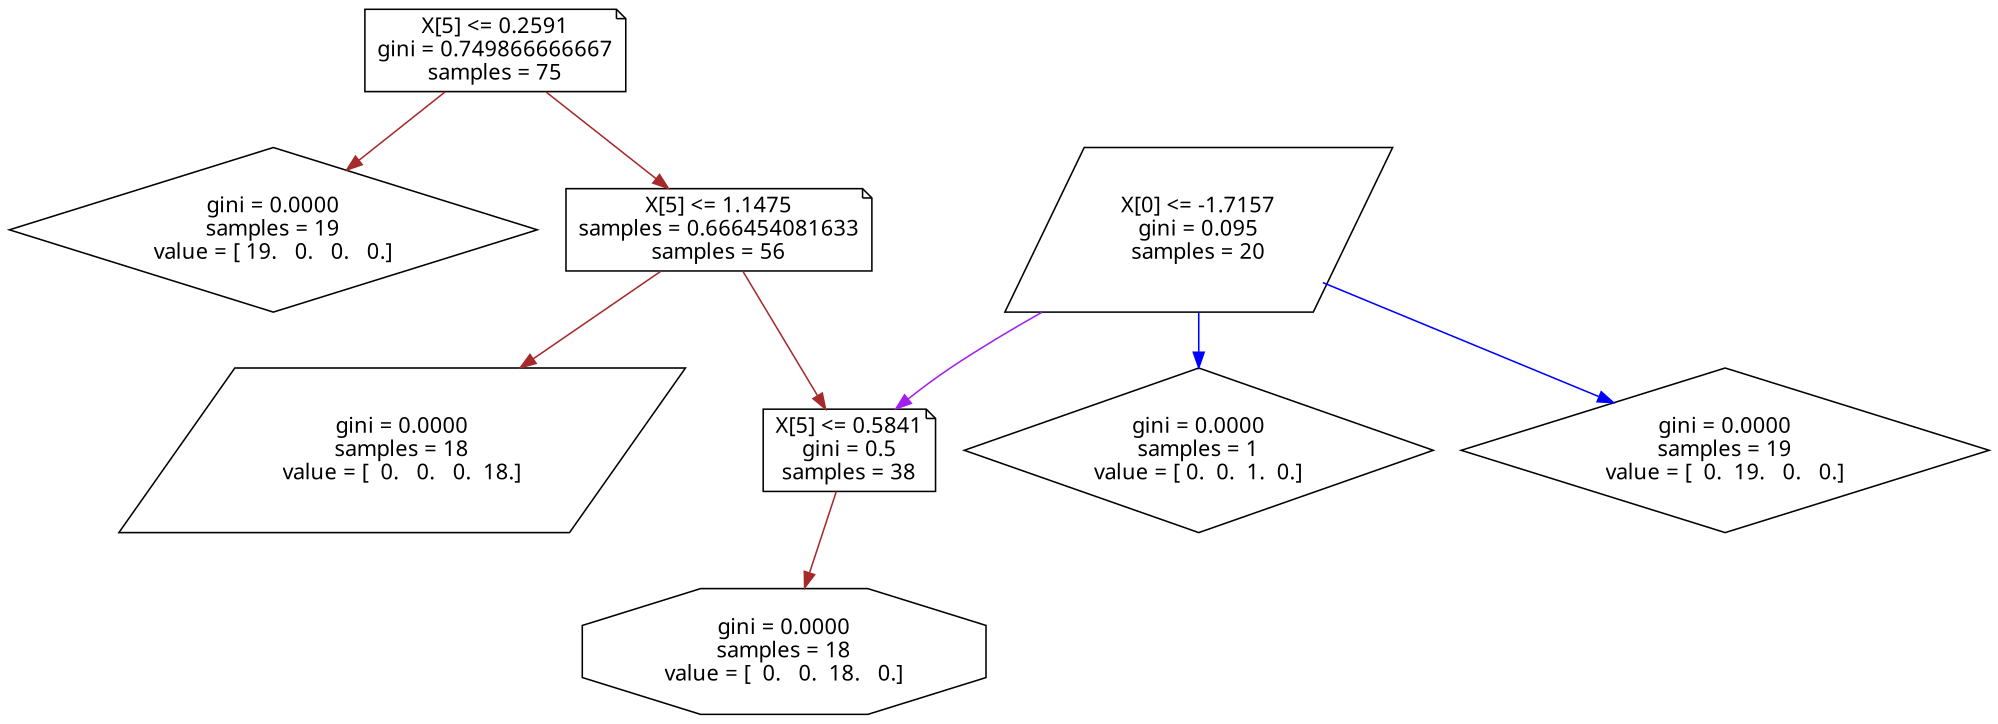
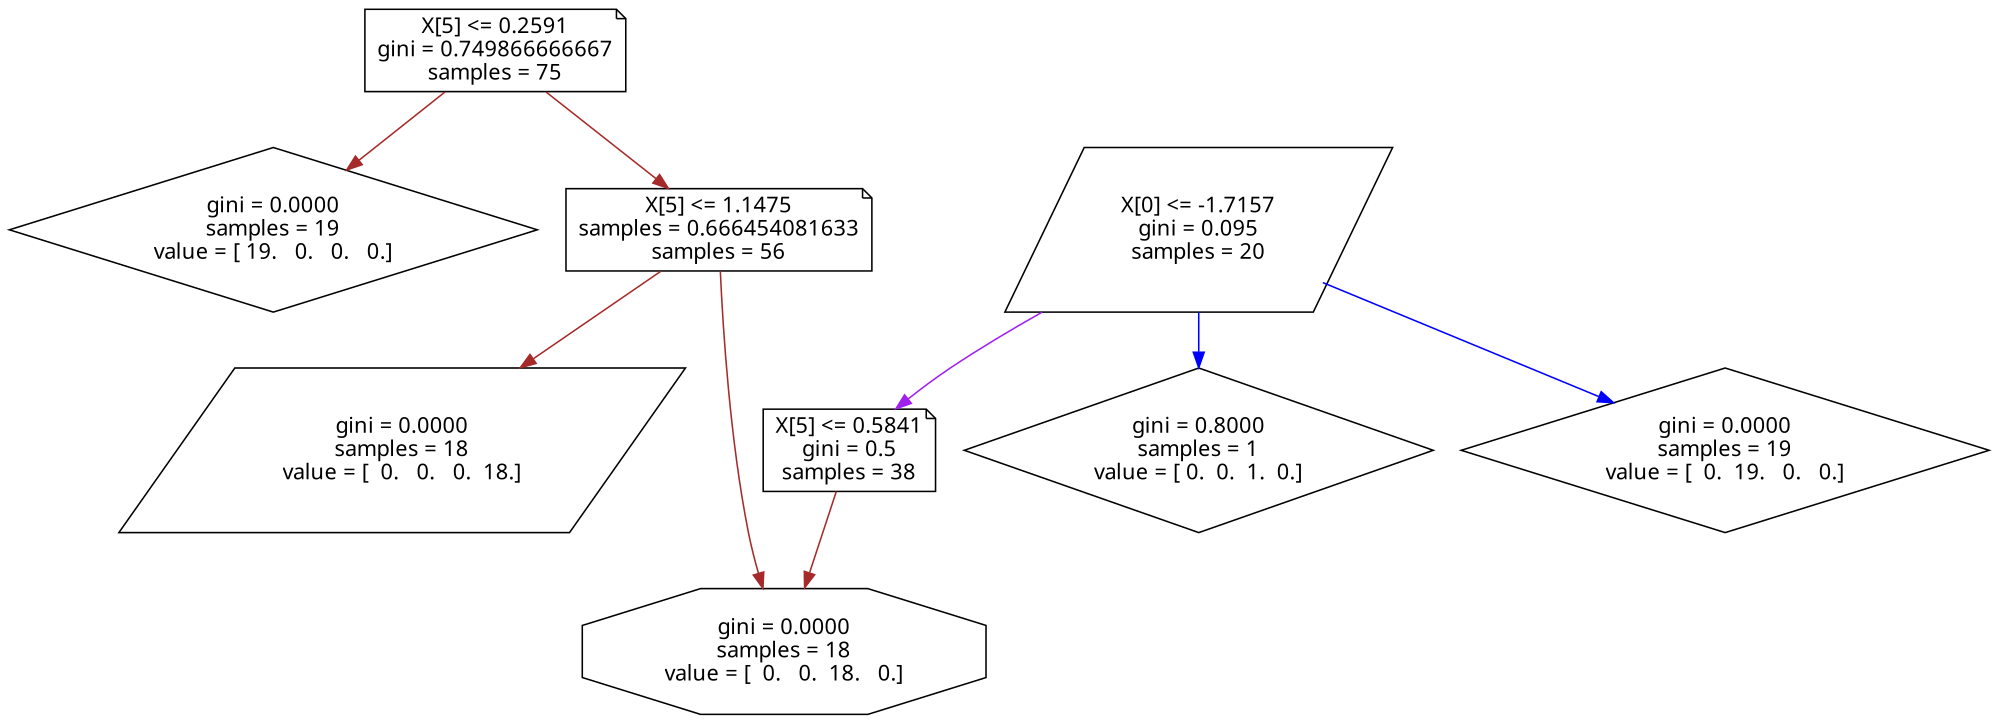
edge "X[5] <= 1.1475 samples = 0.666454081633 samples = 56" -> "X[5] <= 0.5841 gini = 0.5 samples = 38": now "X[5] <= 1.1475 samples = 0.666454081633 samples = 56" -> "gini = 0.0000 samples = 18 value = [  0.   0.  18.   0.]"
node "gini = 0.0000 samples = 1 value = [ 0.  0.  1.  0.]": label "gini = 0.0000 samples = 1 value = [ 0.  0.  1.  0.]" -> "gini = 0.8000 samples = 1 value = [ 0.  0.  1.  0.]"
